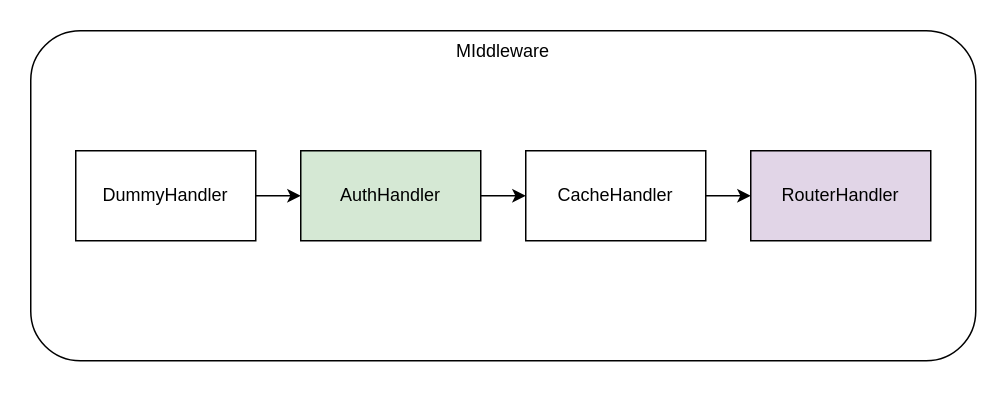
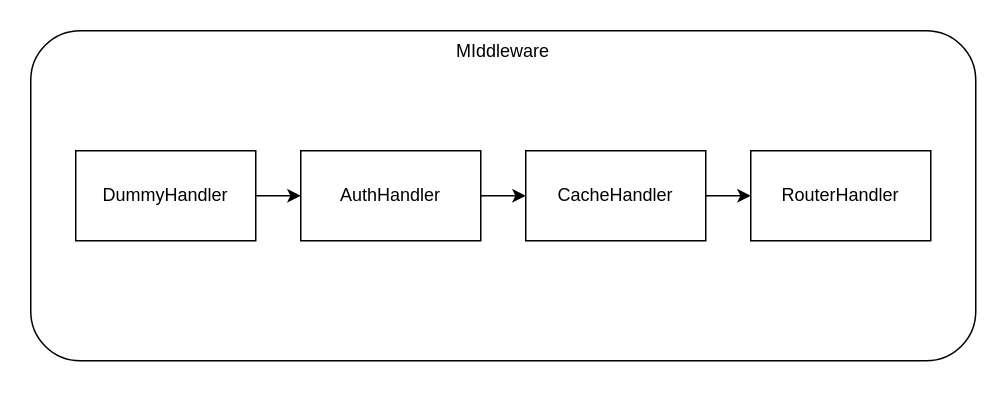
node "AuthHandler": fillcolor #d5e8d4 -> #ffffff
node "RouterHandler": fillcolor #e1d5e7 -> #ffffff
